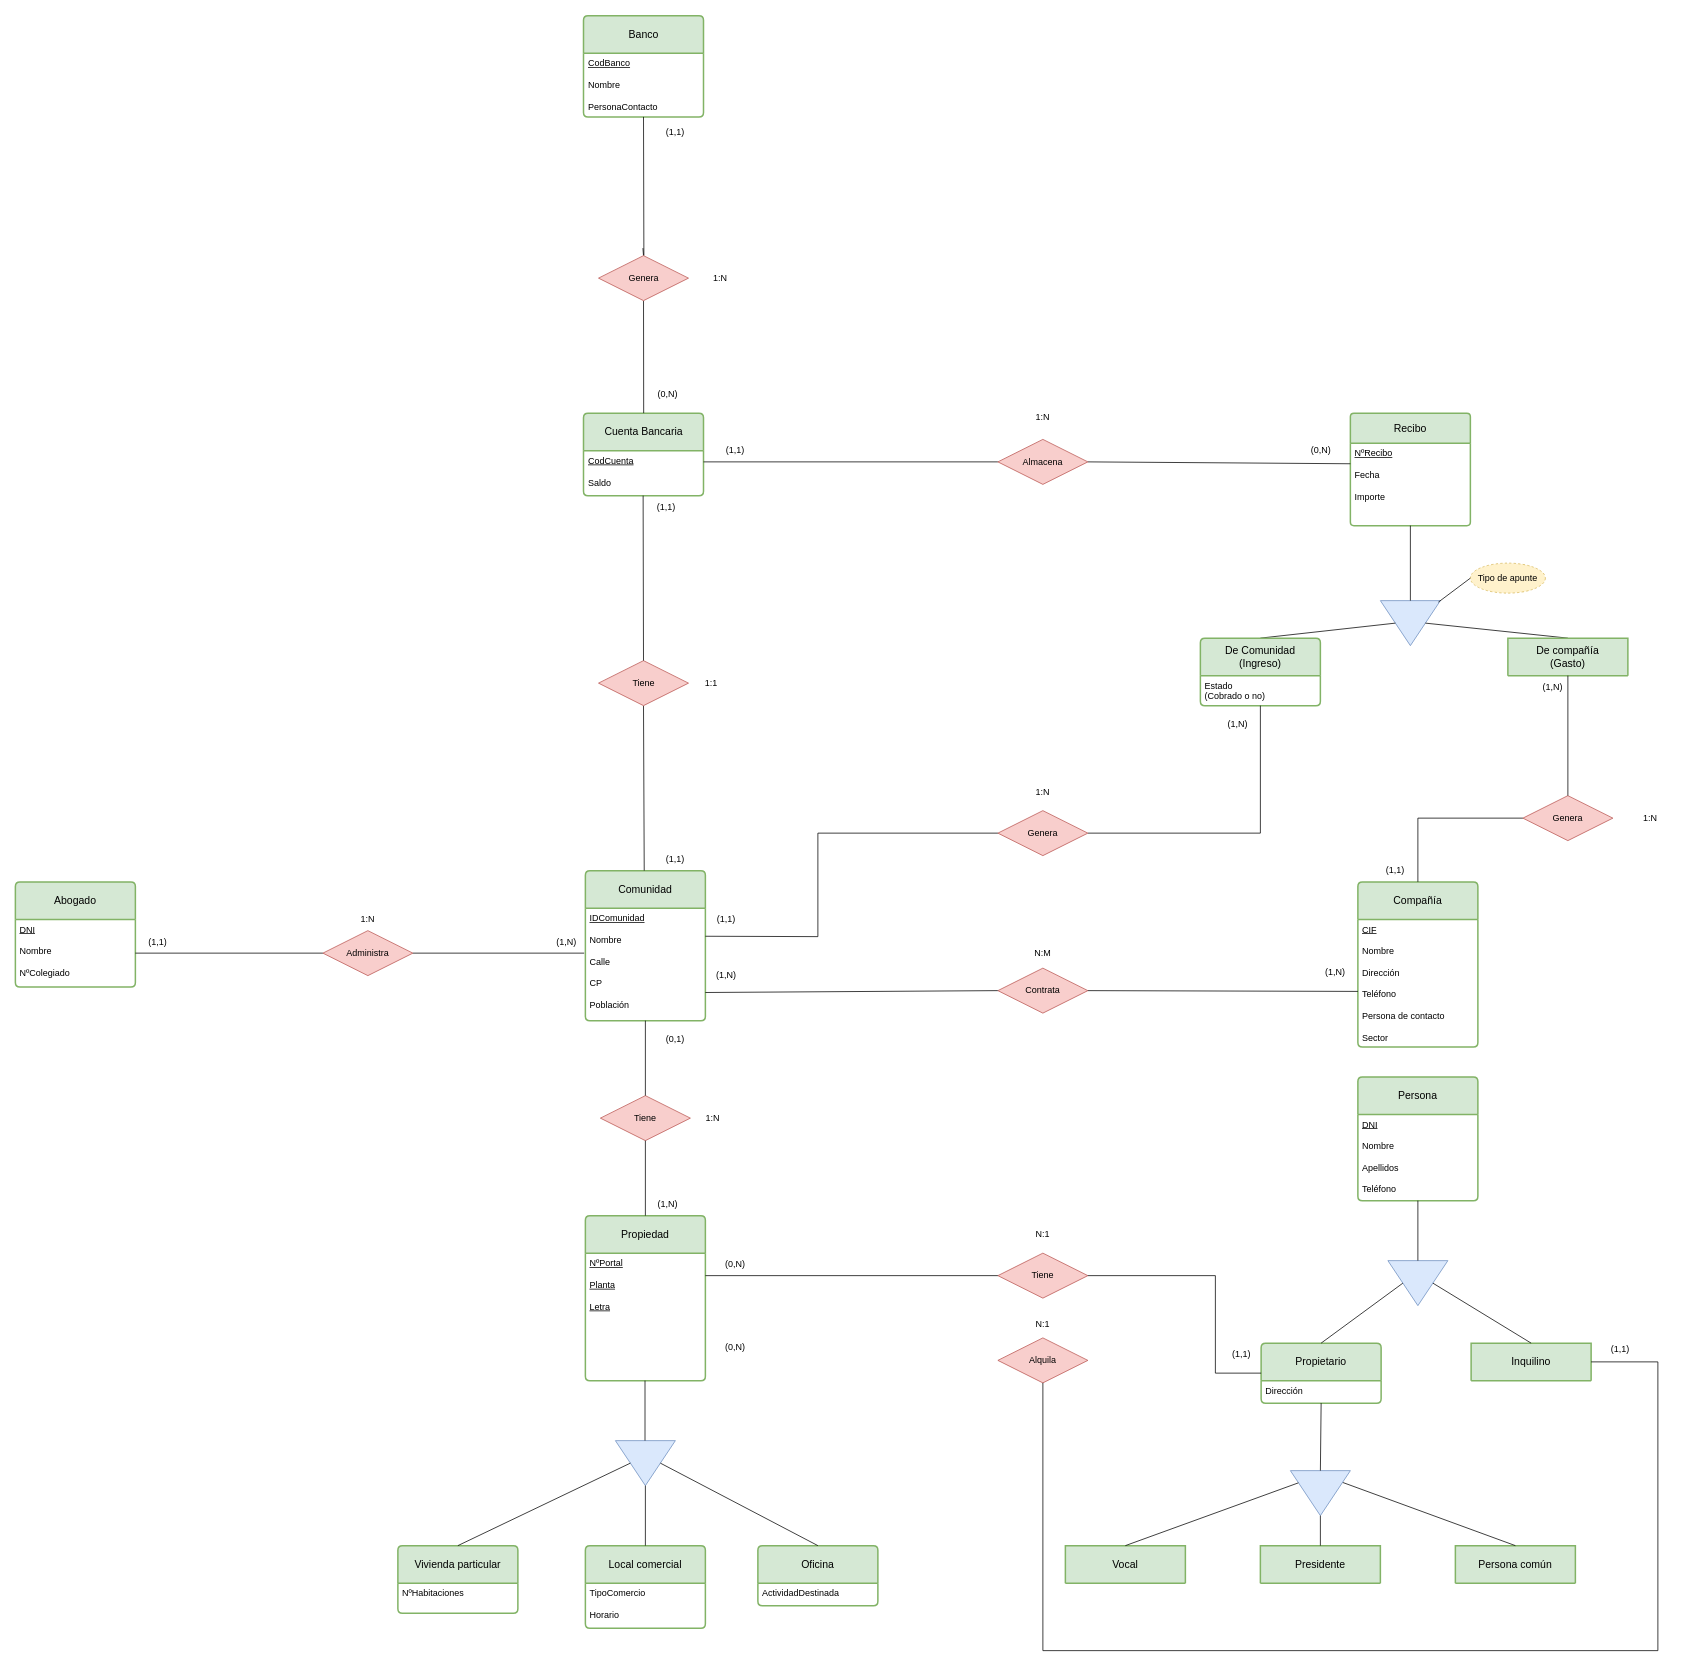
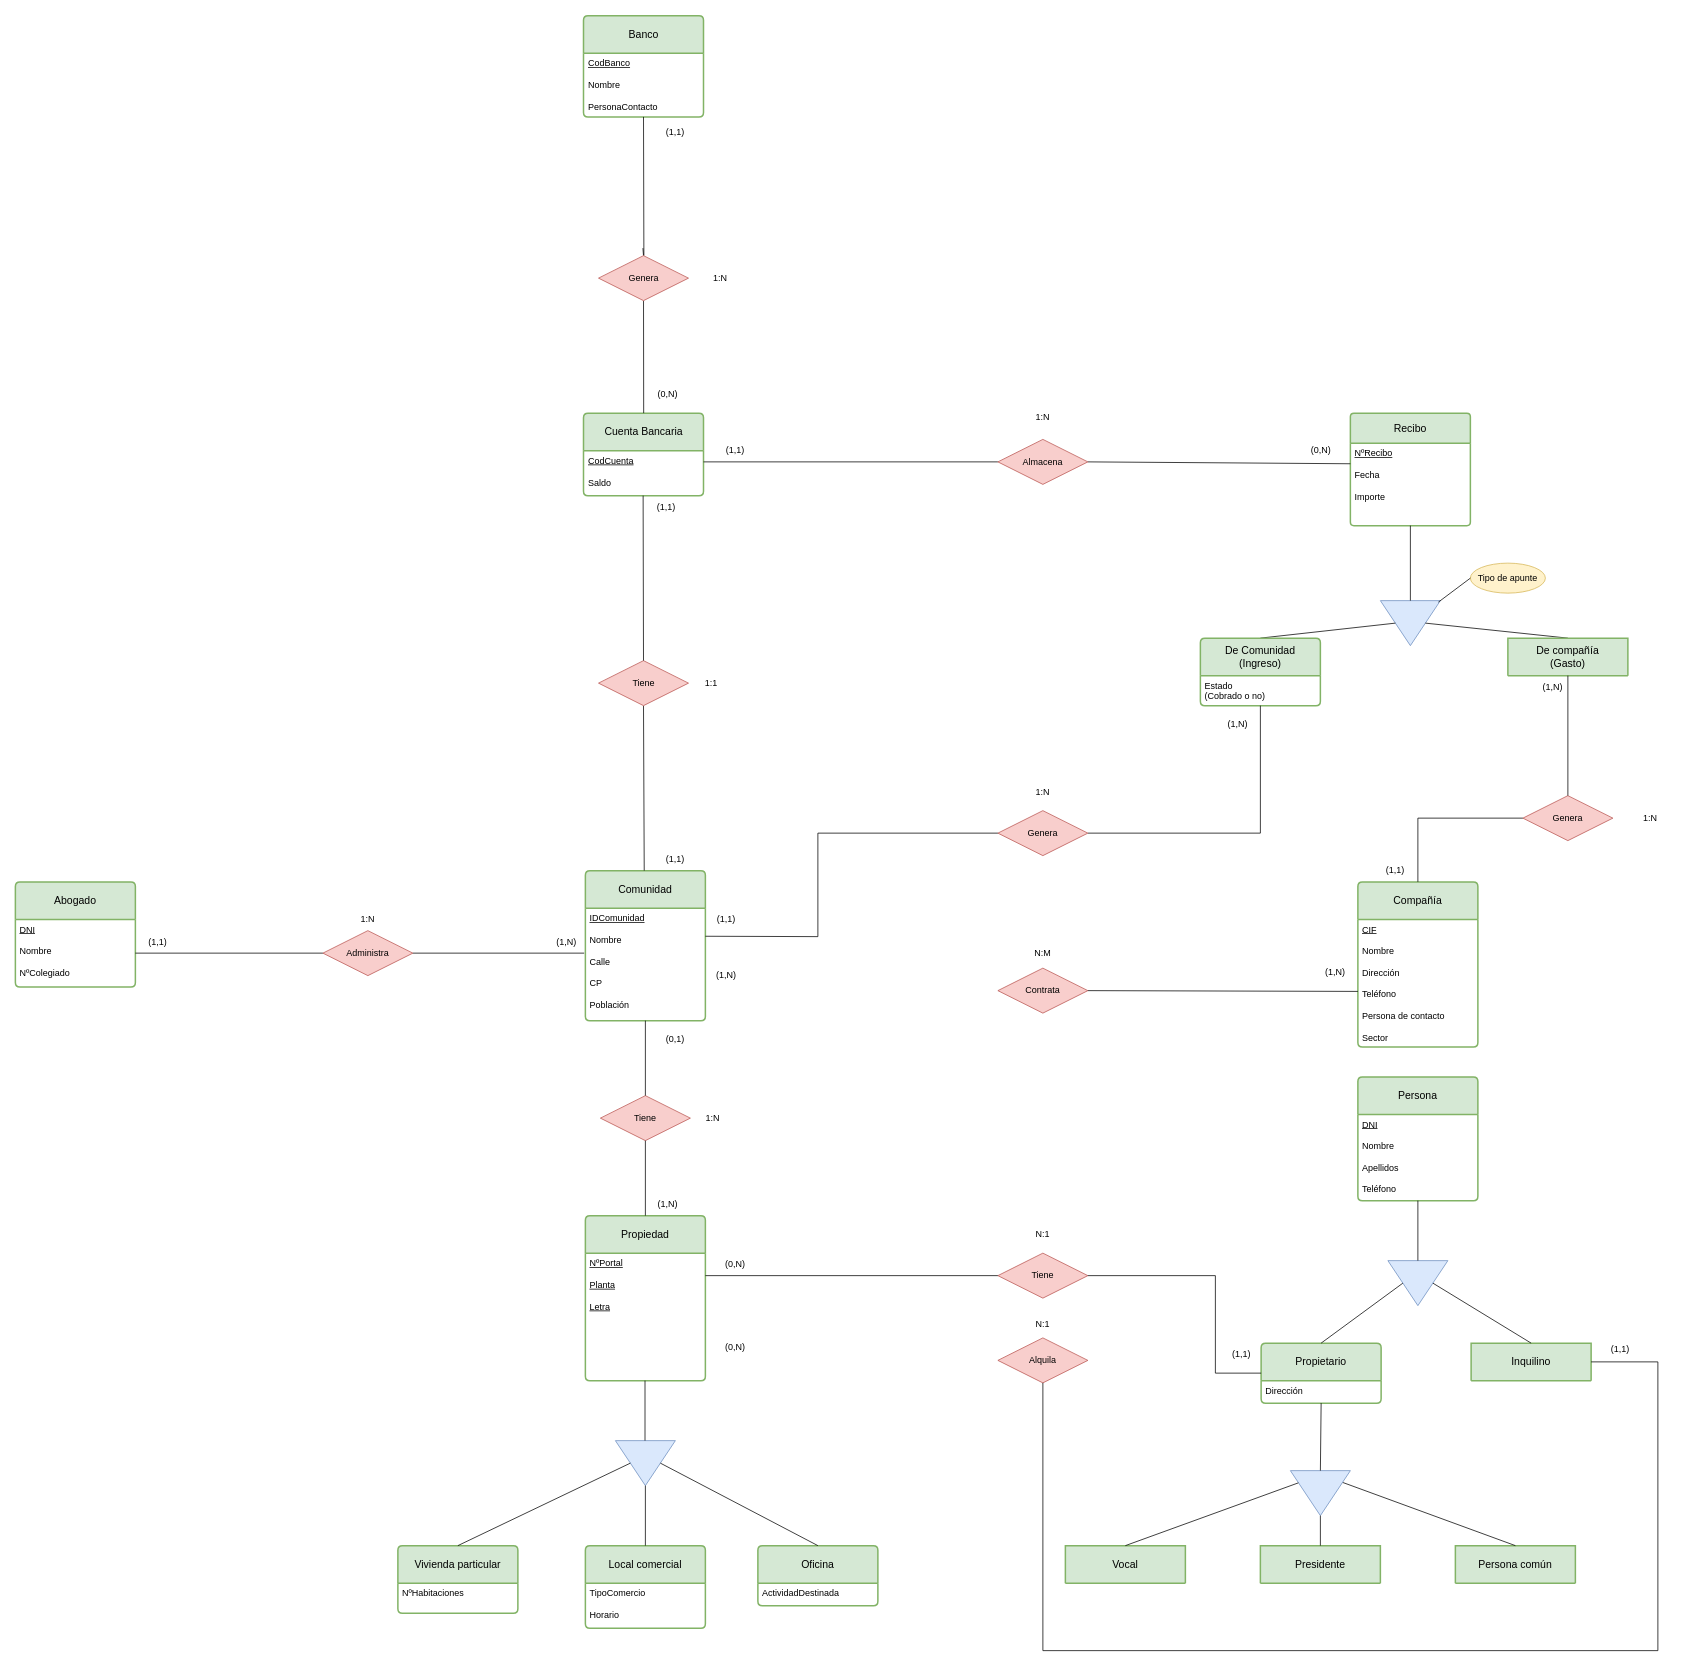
node "Tipo de apunte": style dashed -> solid
edge "IDComunidad Nombre Calle CP Población" -- "Contrata": removed
